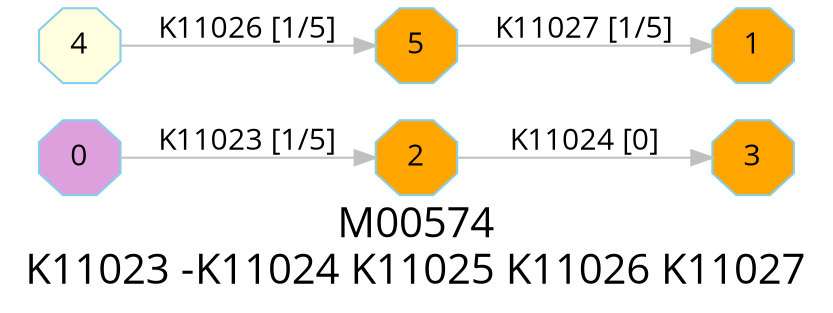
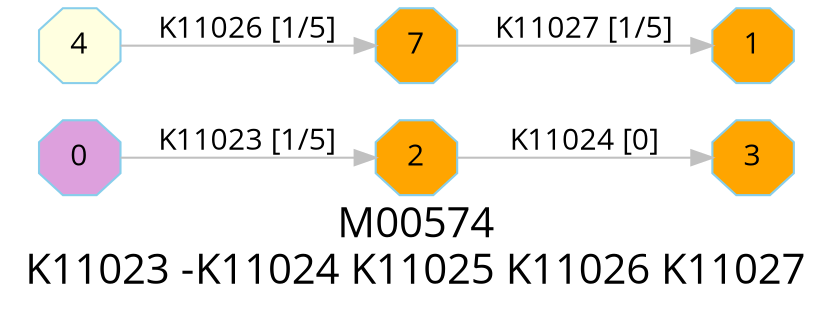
node "5": label "5" -> "7"
